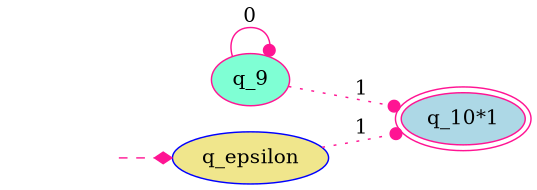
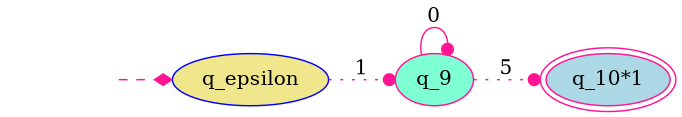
edge "q_9" -> "q_10*1": label "1" -> "5"
edge "q_epsilon" -> "q_10*1": now "q_epsilon" -> "q_9"
